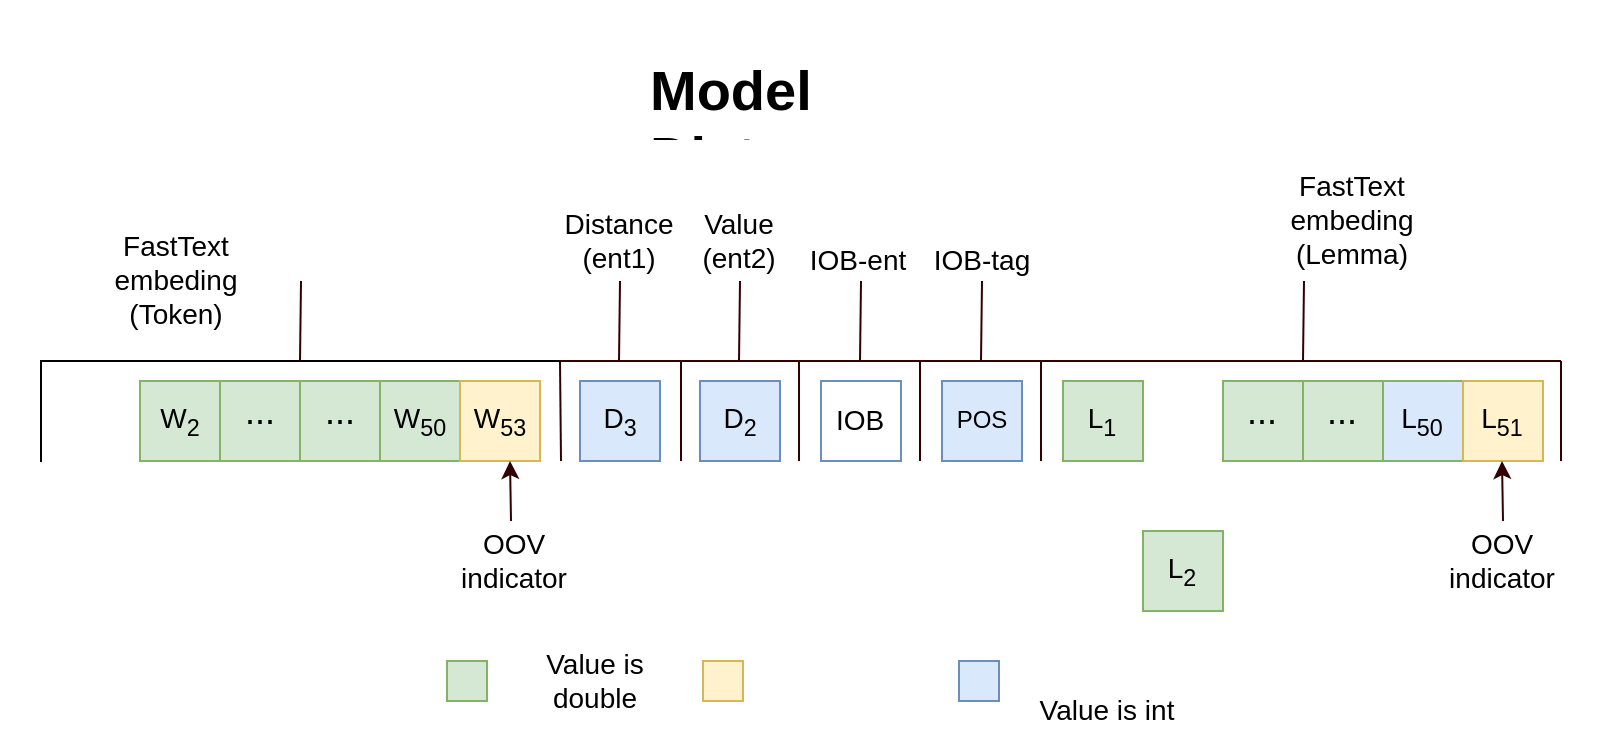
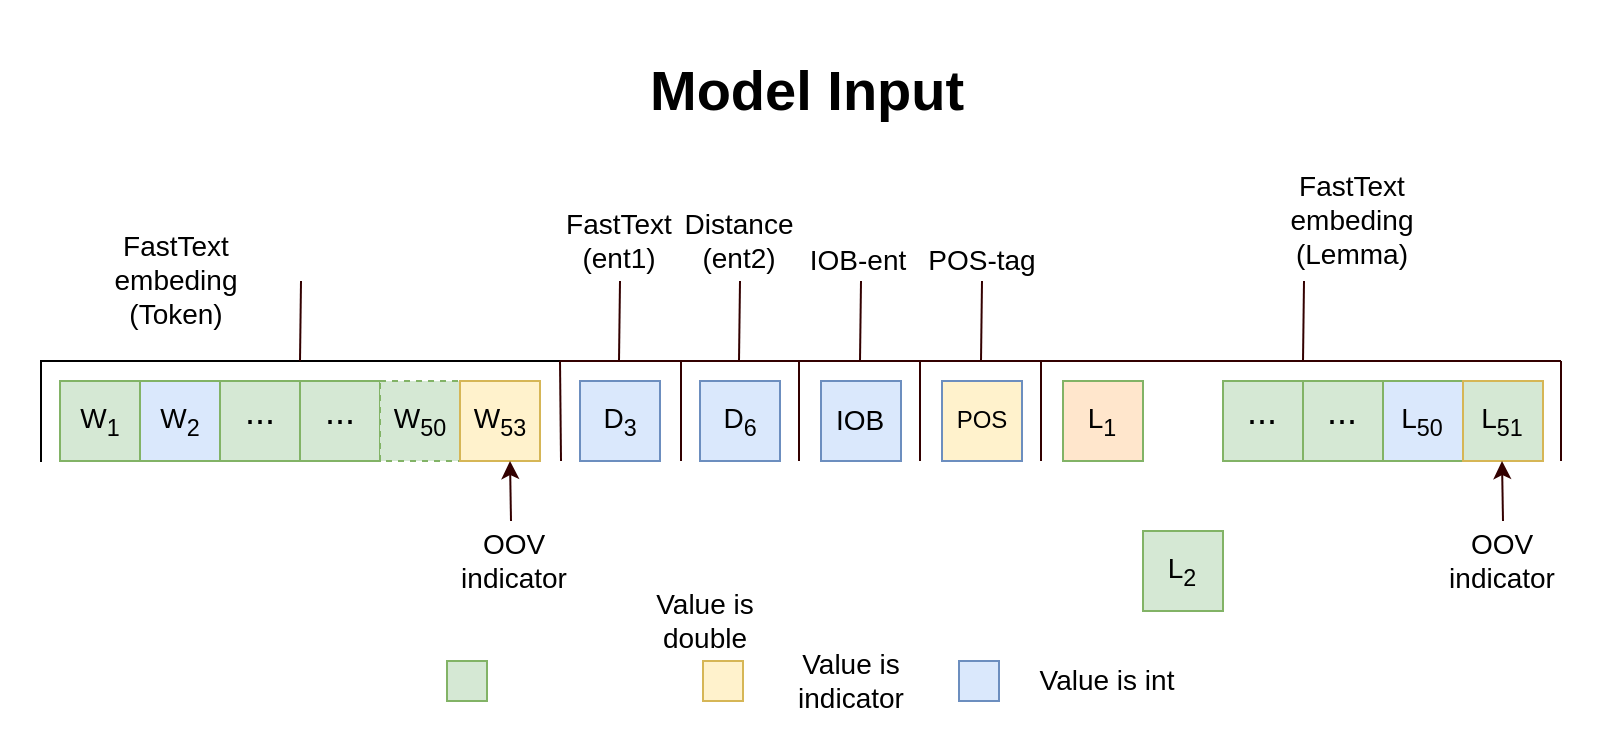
node "Model Distance": label "Model Distance" -> "Model Input"
node "Distance (ent1)": label "Distance (ent1)" -> "FastText (ent1)"
node "Value (ent2)": label "Value (ent2)" -> "Distance (ent2)"
node "IOB-tag": label "IOB-tag" -> "POS-tag"
node "W1": added
node "W2": fillcolor #d5e8d4 -> #dae8fc
node "W50": style solid -> dashed
node "D2": label "D2" -> "D6"
node "IOB": fillcolor #ffffff -> #dae8fc
node "POS": fillcolor #dae8fc -> #fff2cc
node "L1": fillcolor #d5e8d4 -> #ffe6cc
node "L51": fillcolor #fff2cc -> #d5e8d4
node "Value is double": moved (595, 681) -> (705, 621)
node "Value is indicator": added
node "Value is int": moved (1107, 711) -> (1107, 681)
